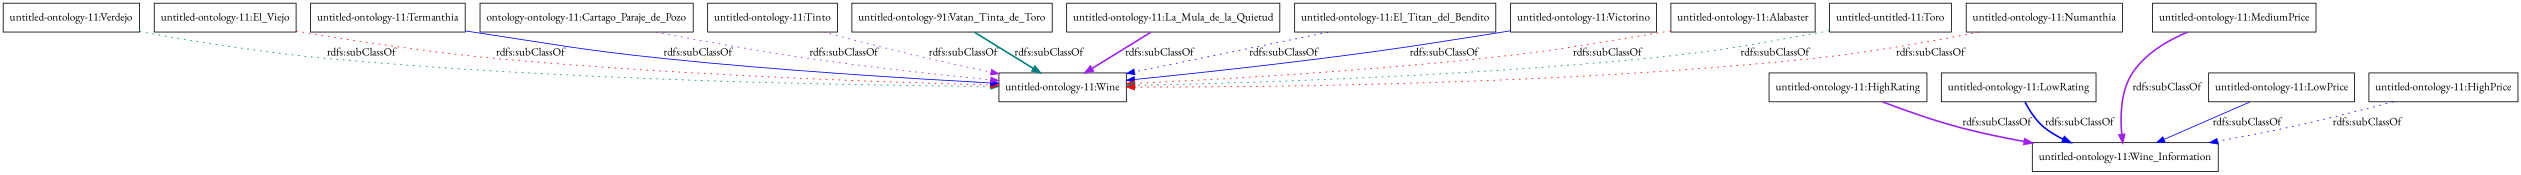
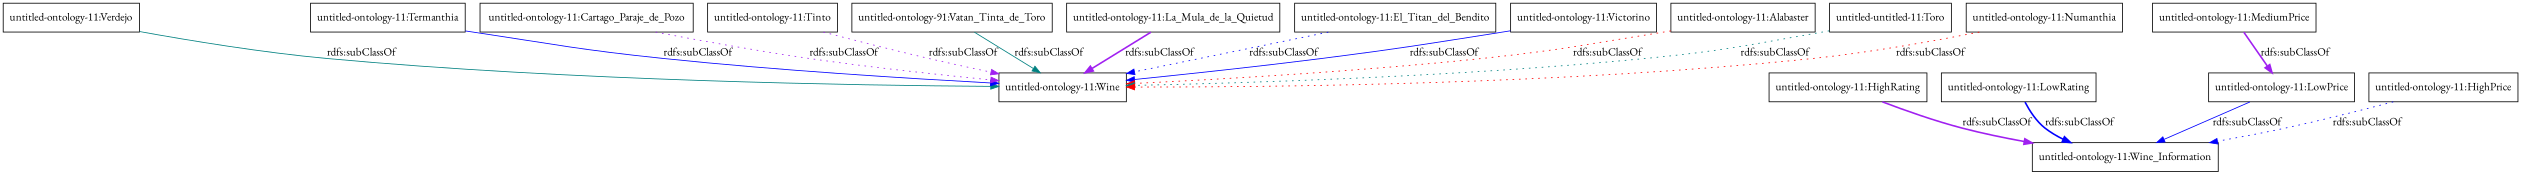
node "untitled-ontology-11:El_Viejo": removed
node "ontology-ontology-11:Cartago_Paraje_de_Pozo": label "ontology-ontology-11:Cartago_Paraje_de_Pozo" -> "untitled-ontology-11:Cartago_Paraje_de_Pozo"
edge "untitled-ontology-91:Vatan_Tinta_de_Toro" -> "untitled-ontology-11:Wine": style bold -> solid
edge "untitled-ontology-11:MediumPrice" -> "untitled-ontology-11:Wine_Information": now "untitled-ontology-11:MediumPrice" -> "untitled-ontology-11:LowPrice"
edge "untitled-ontology-11:Verdejo" -> "untitled-ontology-11:Wine": style dotted -> solid
